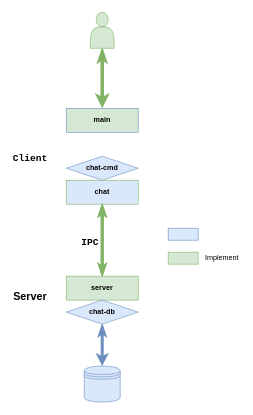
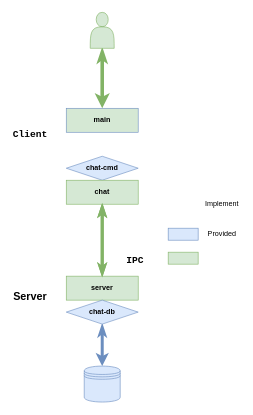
node "Client": moved (30, 159) -> (30, 135)
node "chat": fillcolor #dae8fc -> #d5e8d4
node "Provided": added
node "IPC": moved (90, 243) -> (135, 261)
node "Implement": moved (222, 258) -> (222, 204)
